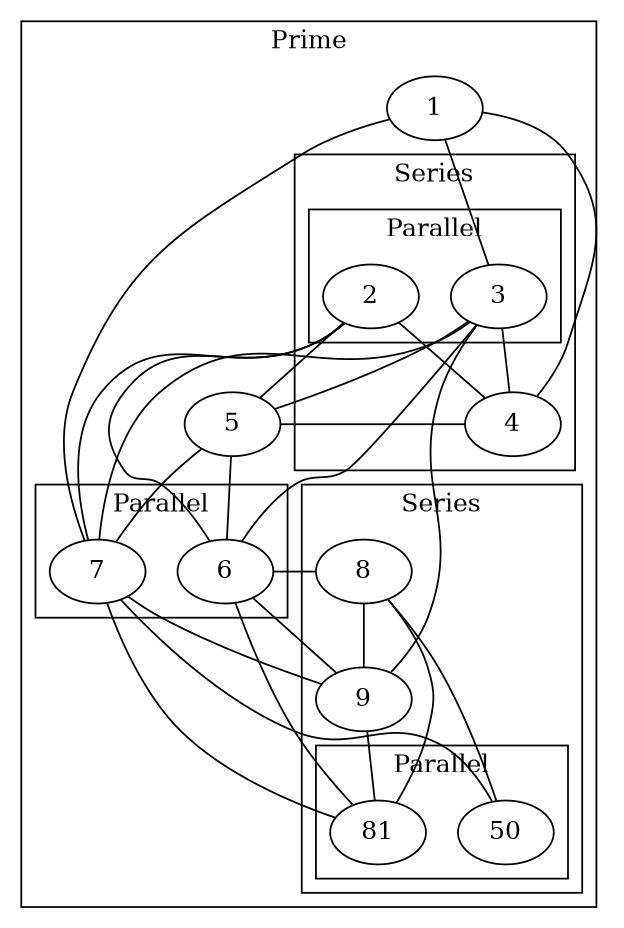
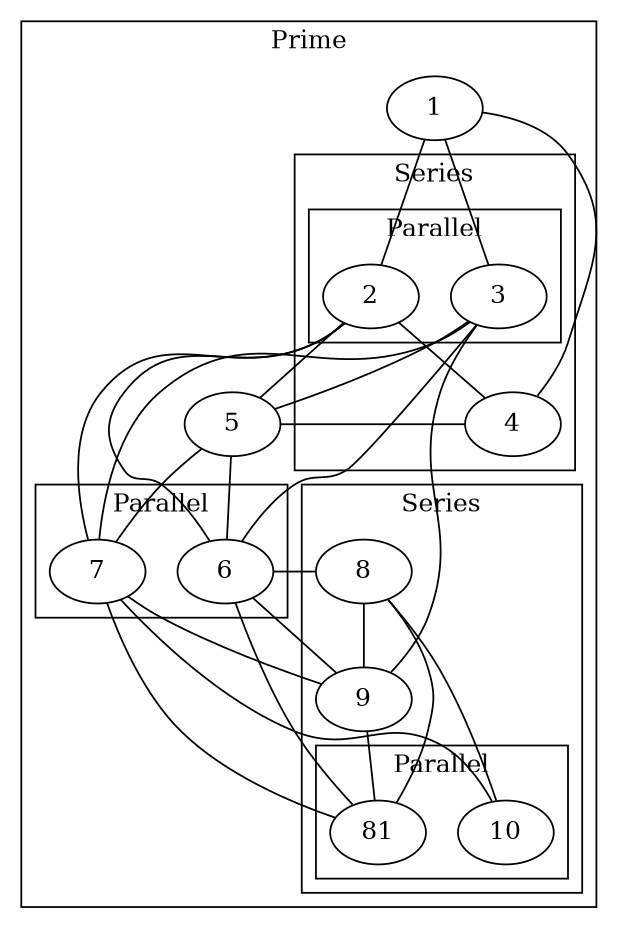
edge "1" -- "7": now "1" -- "2"
edge "3" -- "4": removed
node "50": label "50" -> "10"
